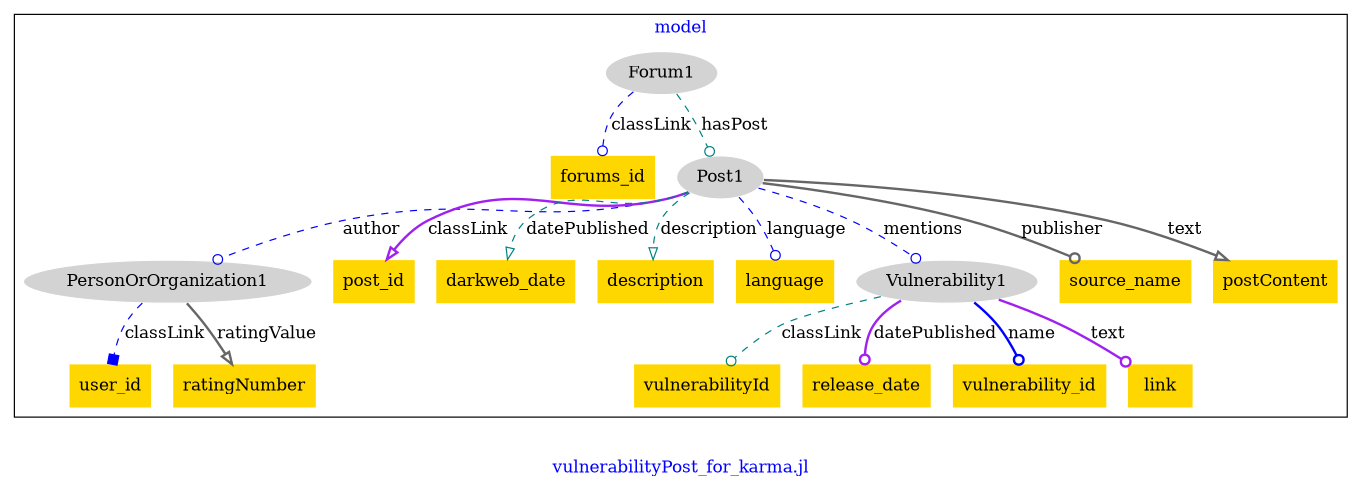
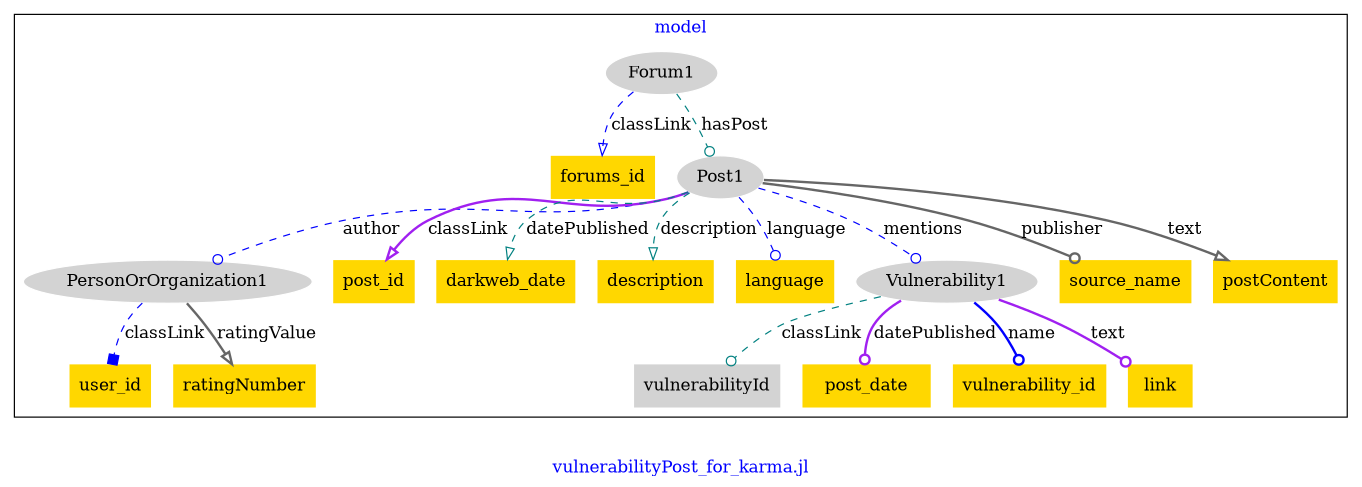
edge "Forum1" -> "forums_id": arrowhead odot -> onormal
node "vulnerabilityId": fillcolor gold -> lightgray
node "release_date": label "release_date" -> "post_date"
